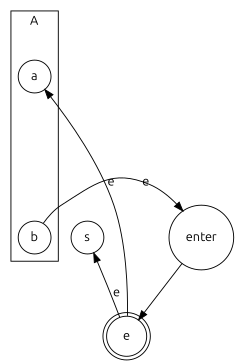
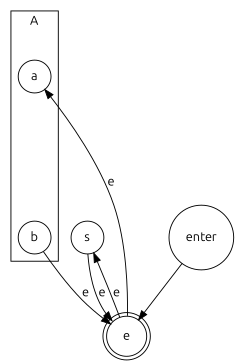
edge "b" -> "enter": now "b" -> "e"
edge "s" -> "e": added, label "e"
